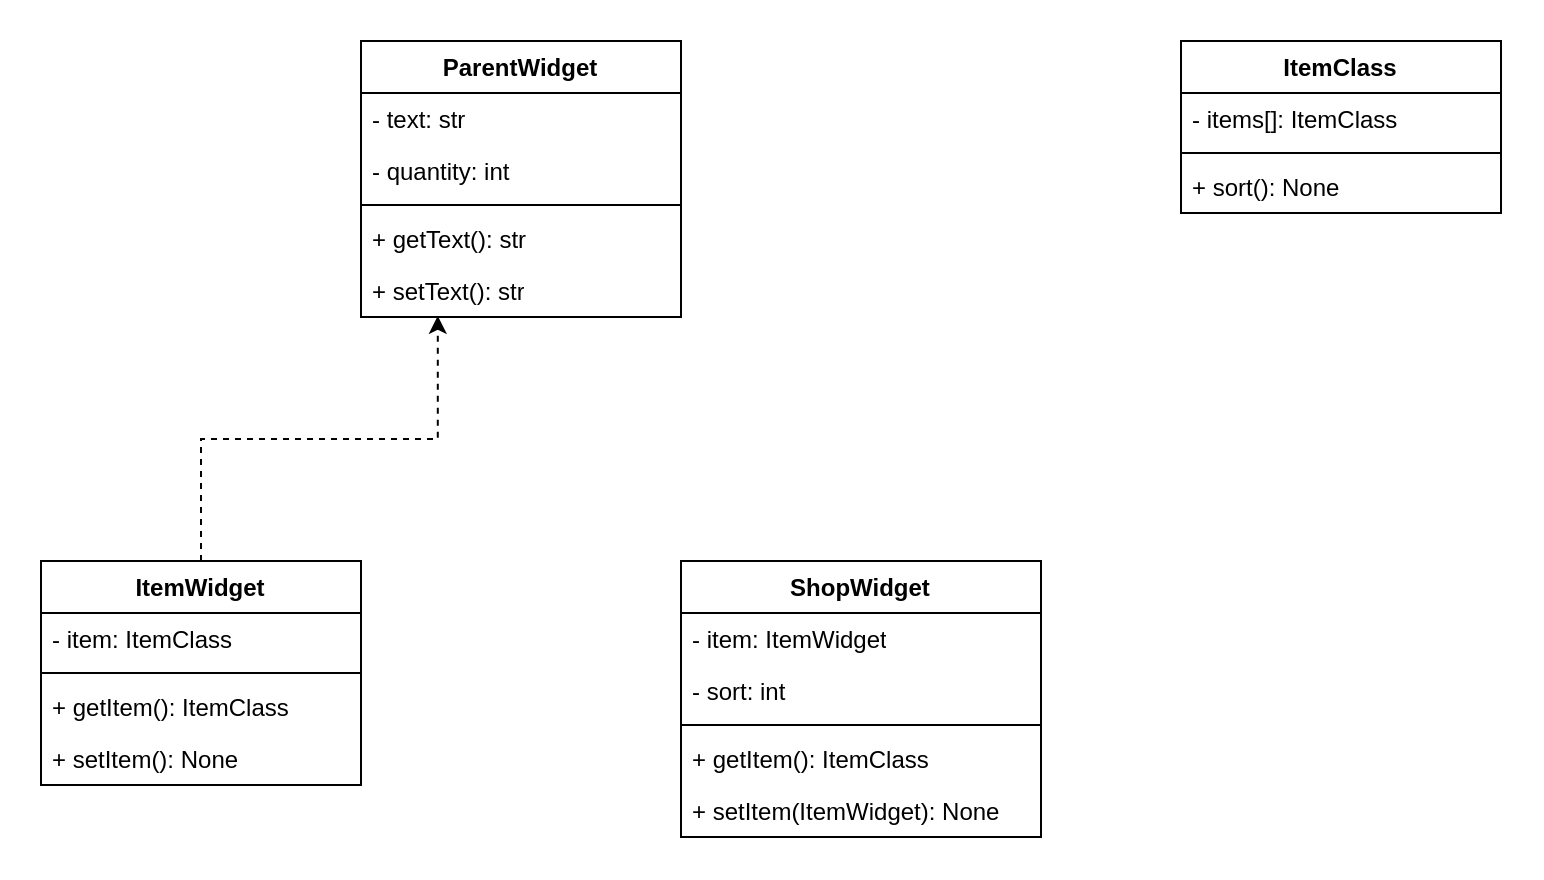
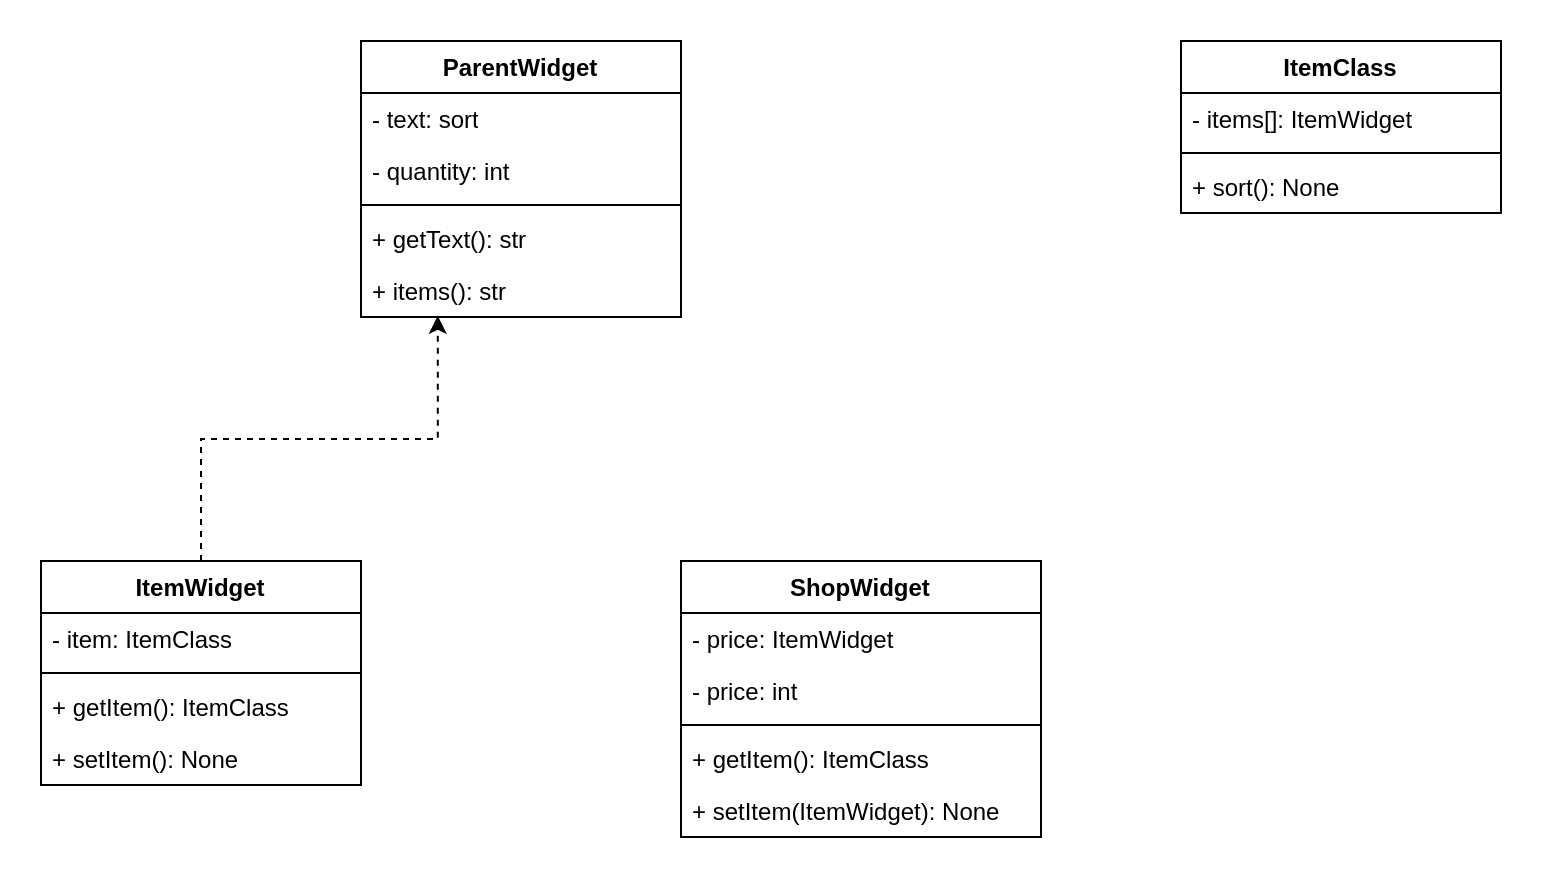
node "- text: str": label "- text: str" -> "- text: sort"
node "- items[]: ItemClass": label "- items[]: ItemClass" -> "- items[]: ItemWidget"
node "+ setText(): str": label "+ setText(): str" -> "+ items(): str"
node "- item: ItemWidget": label "- item: ItemWidget" -> "- price: ItemWidget"
node "- sort: int": label "- sort: int" -> "- price: int"
